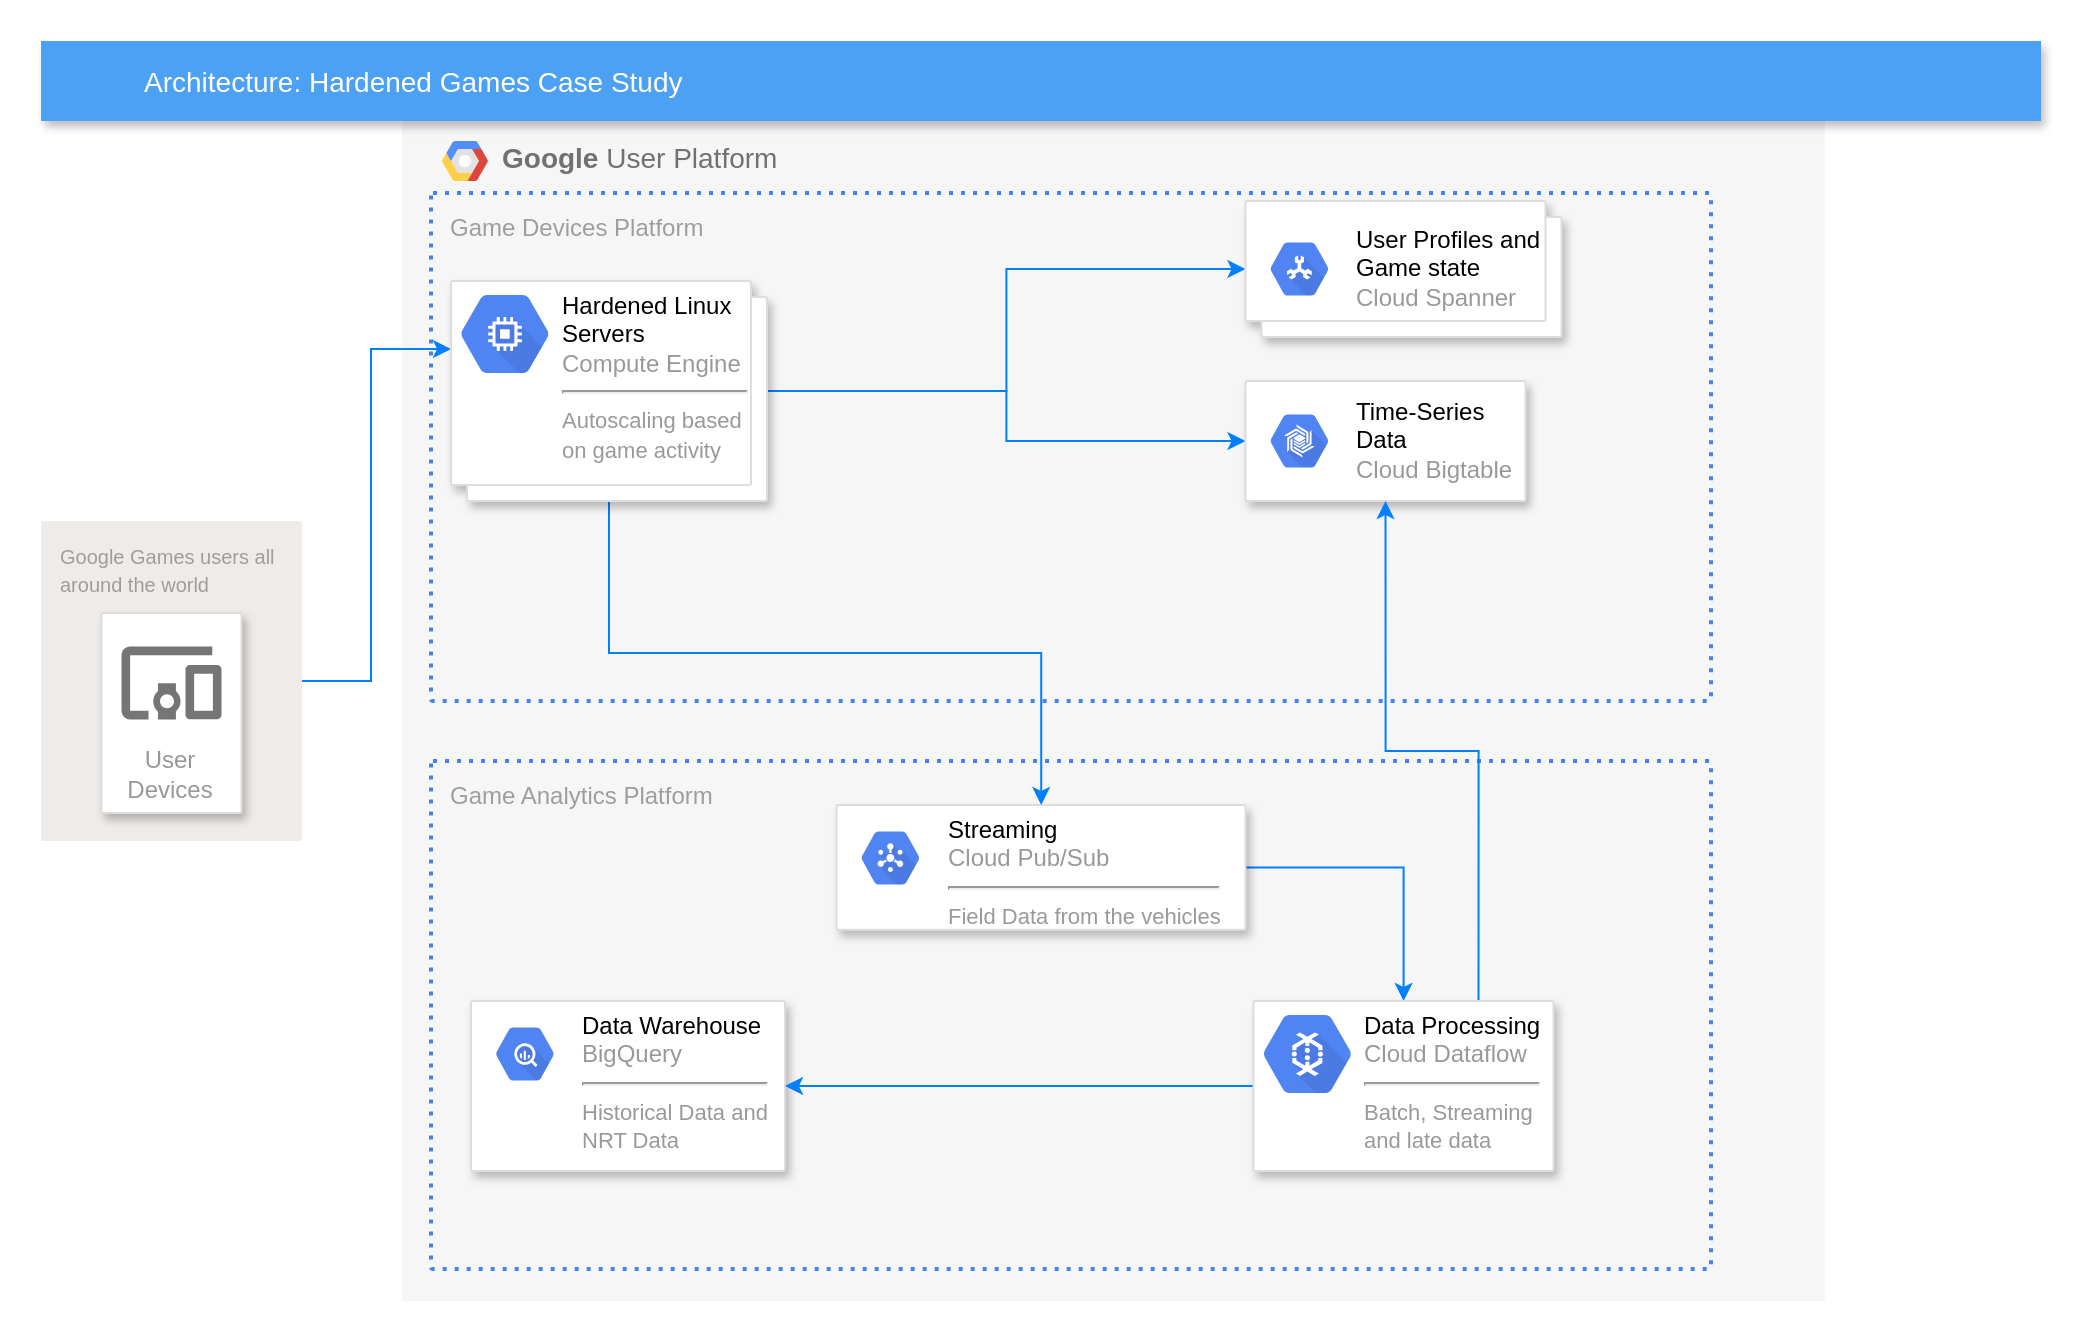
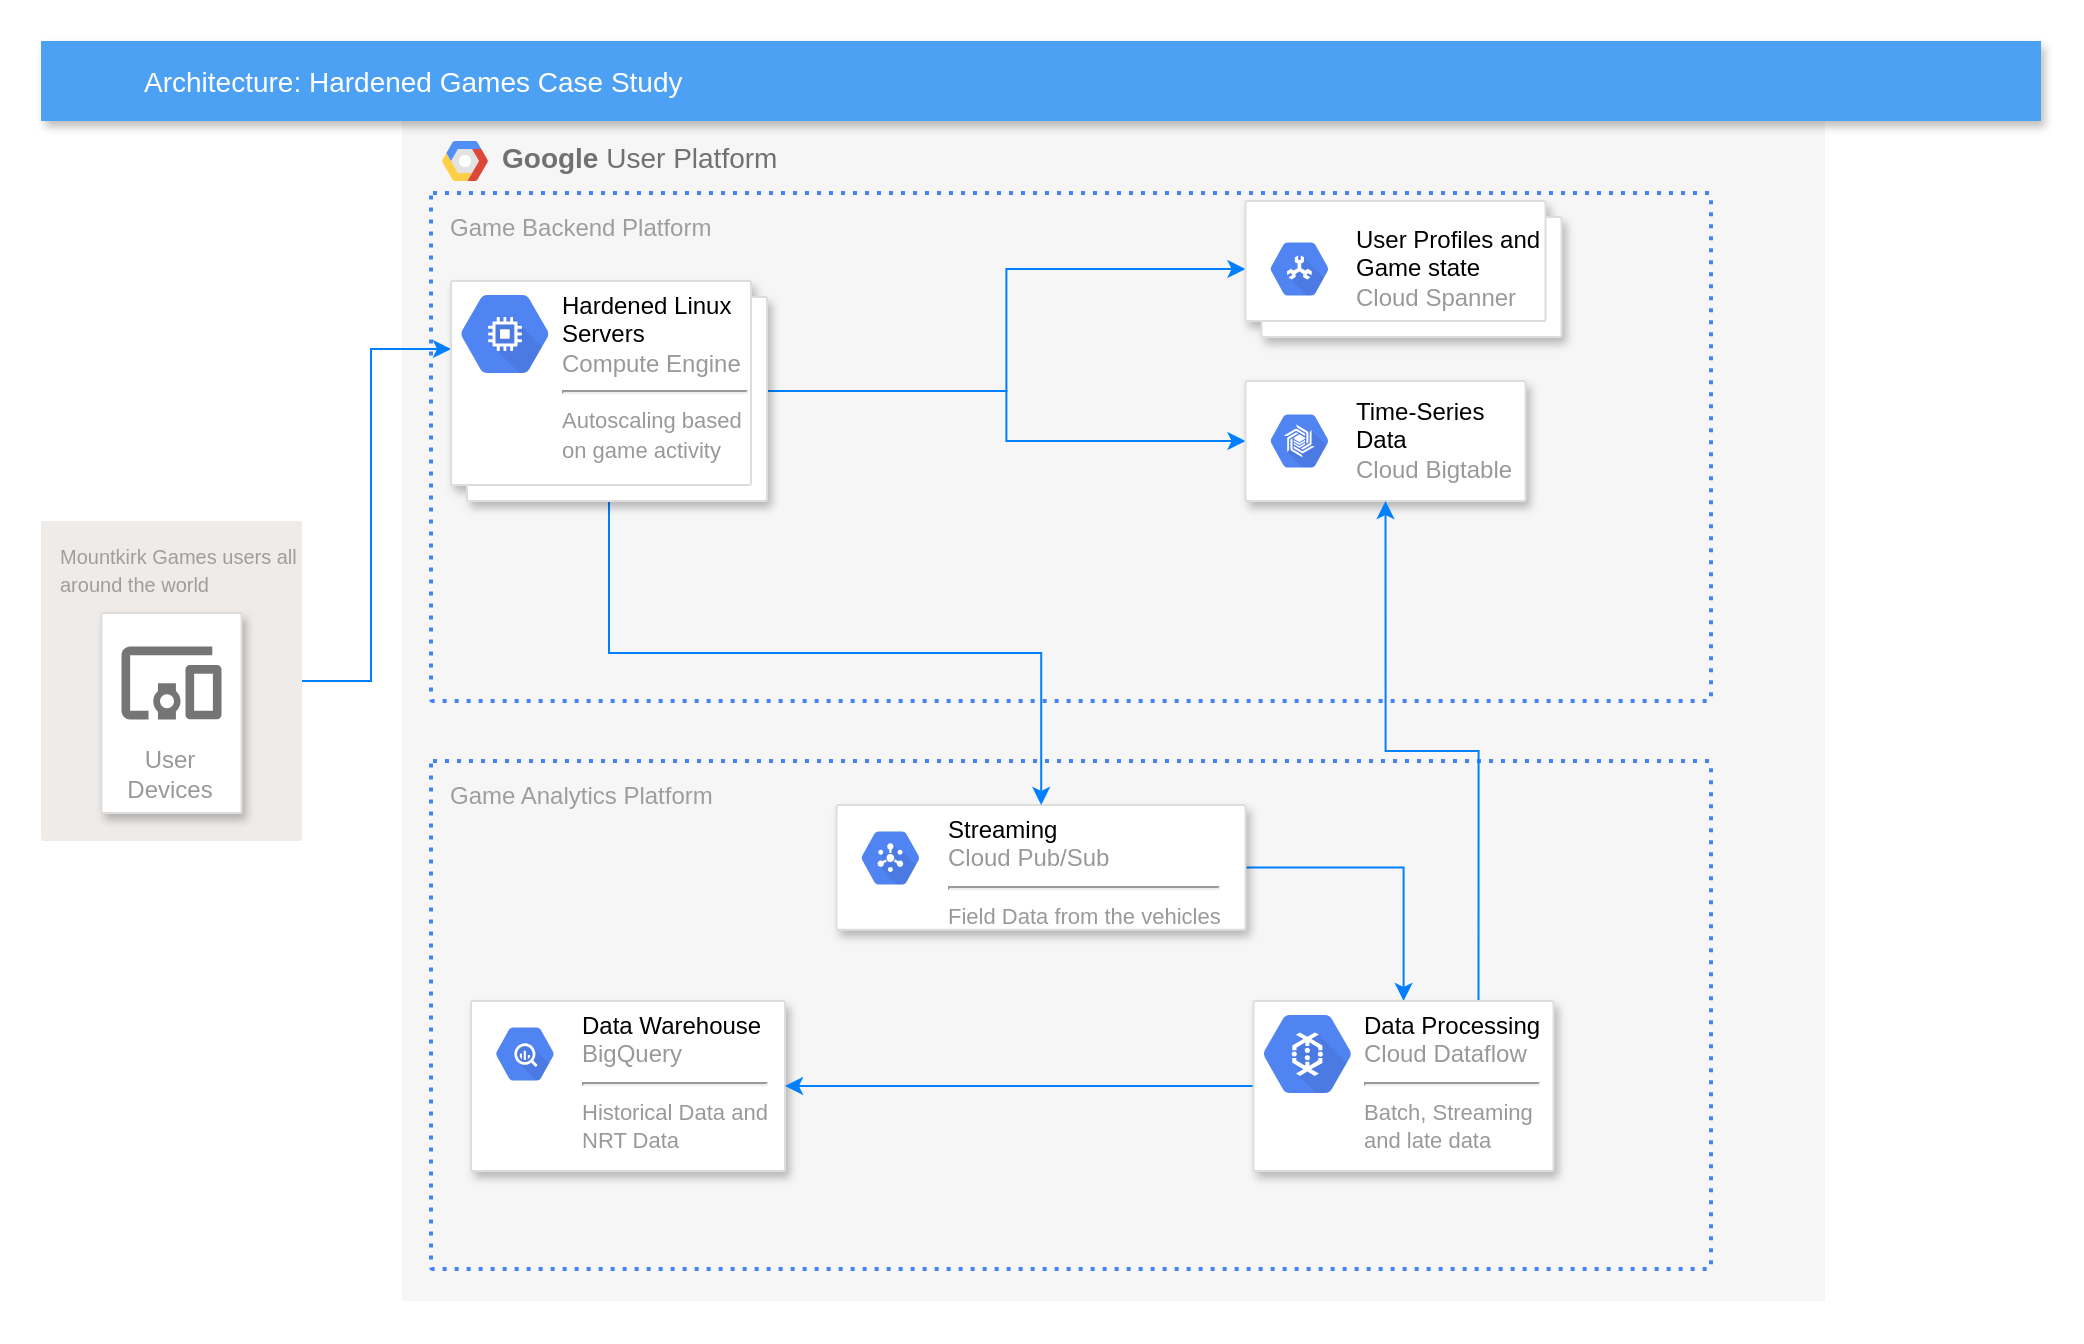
node "Game Devices Platform": label "Game Devices Platform" -> "Game Backend Platform"
node "Google Games users all around the world": label "Google Games users all around the world" -> "Mountkirk Games users all around the world"
